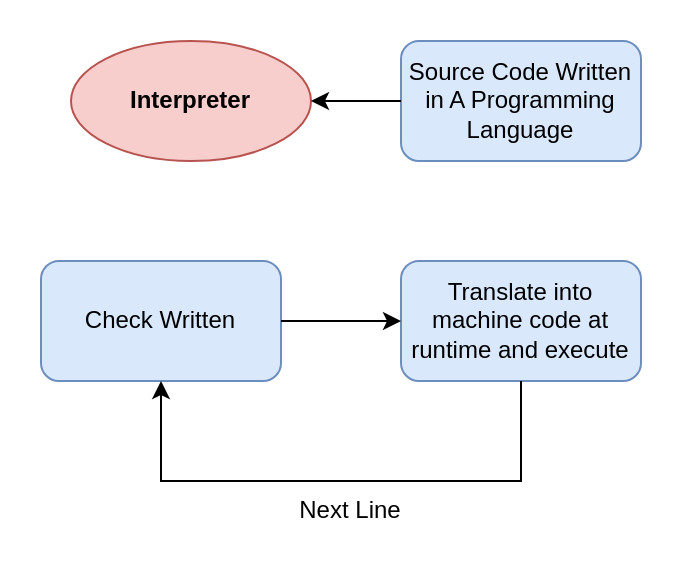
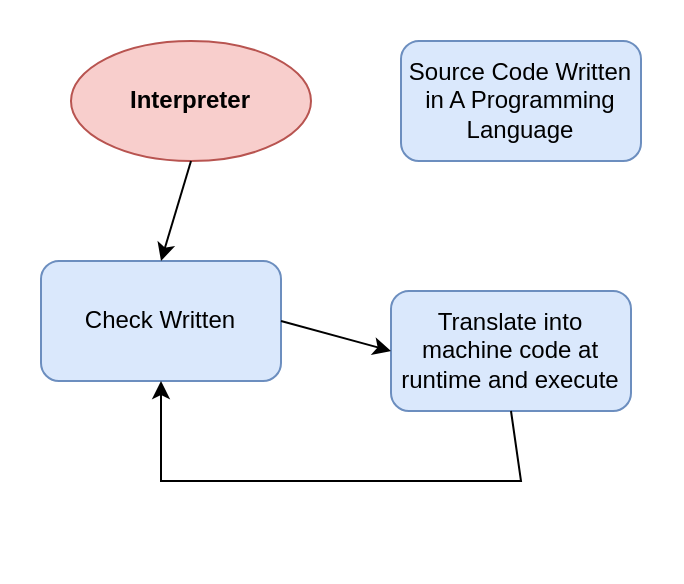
edge "Source Code Written in A Programming Language" -> "Interpreter": removed
edge "Interpreter" -> "Check Written": added
node "Translate into machine code at runtime and execute": moved (521, 321) -> (511, 351)
node "Next Line": removed
